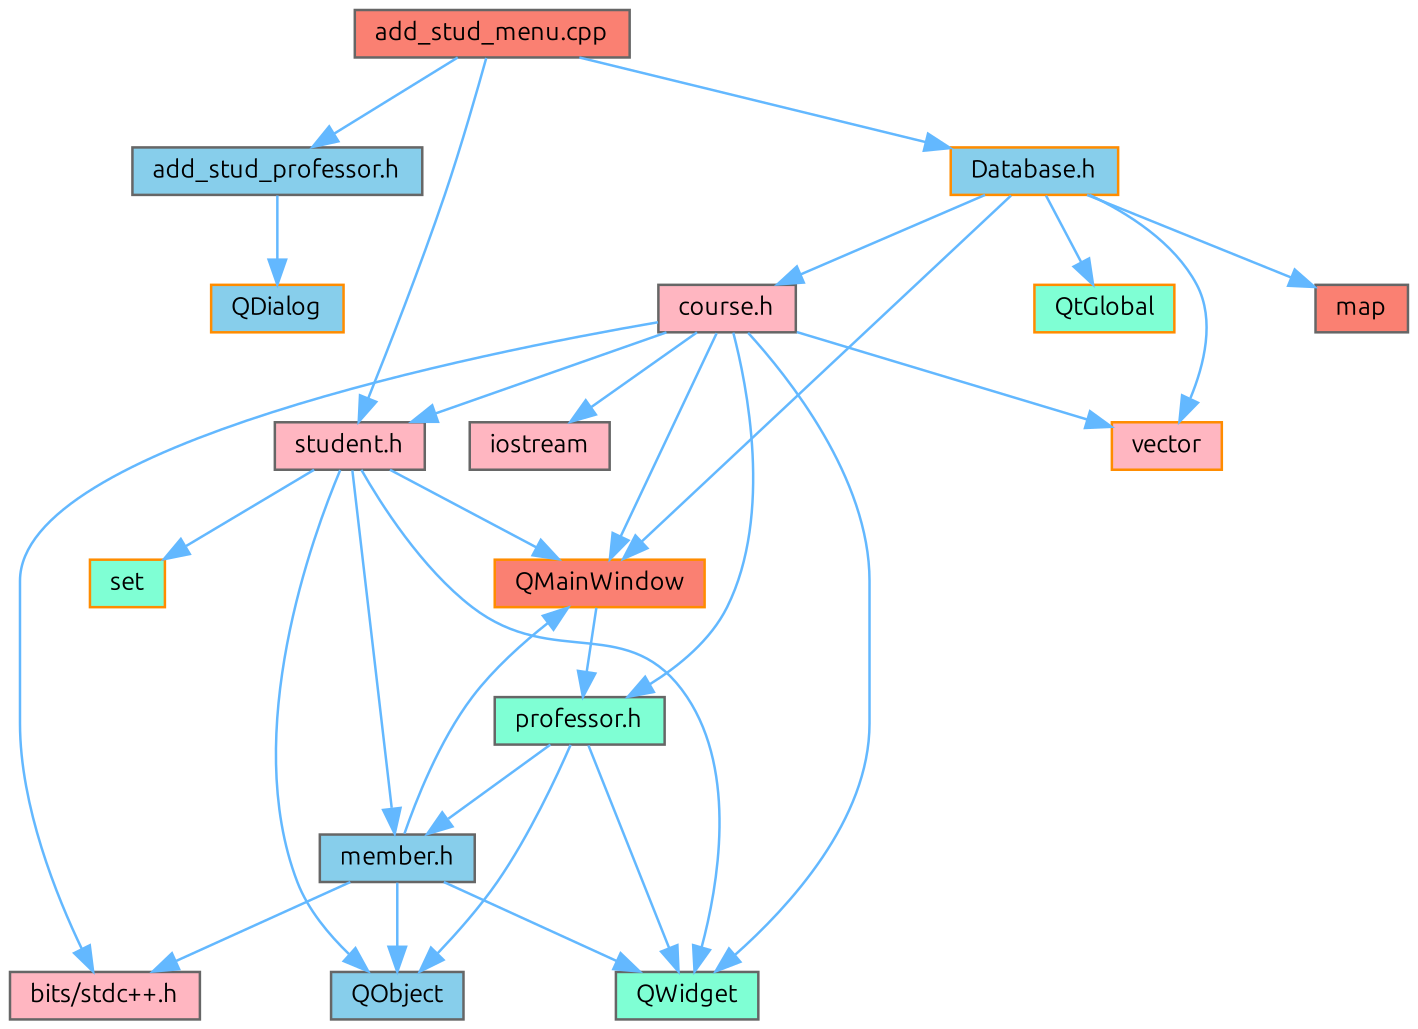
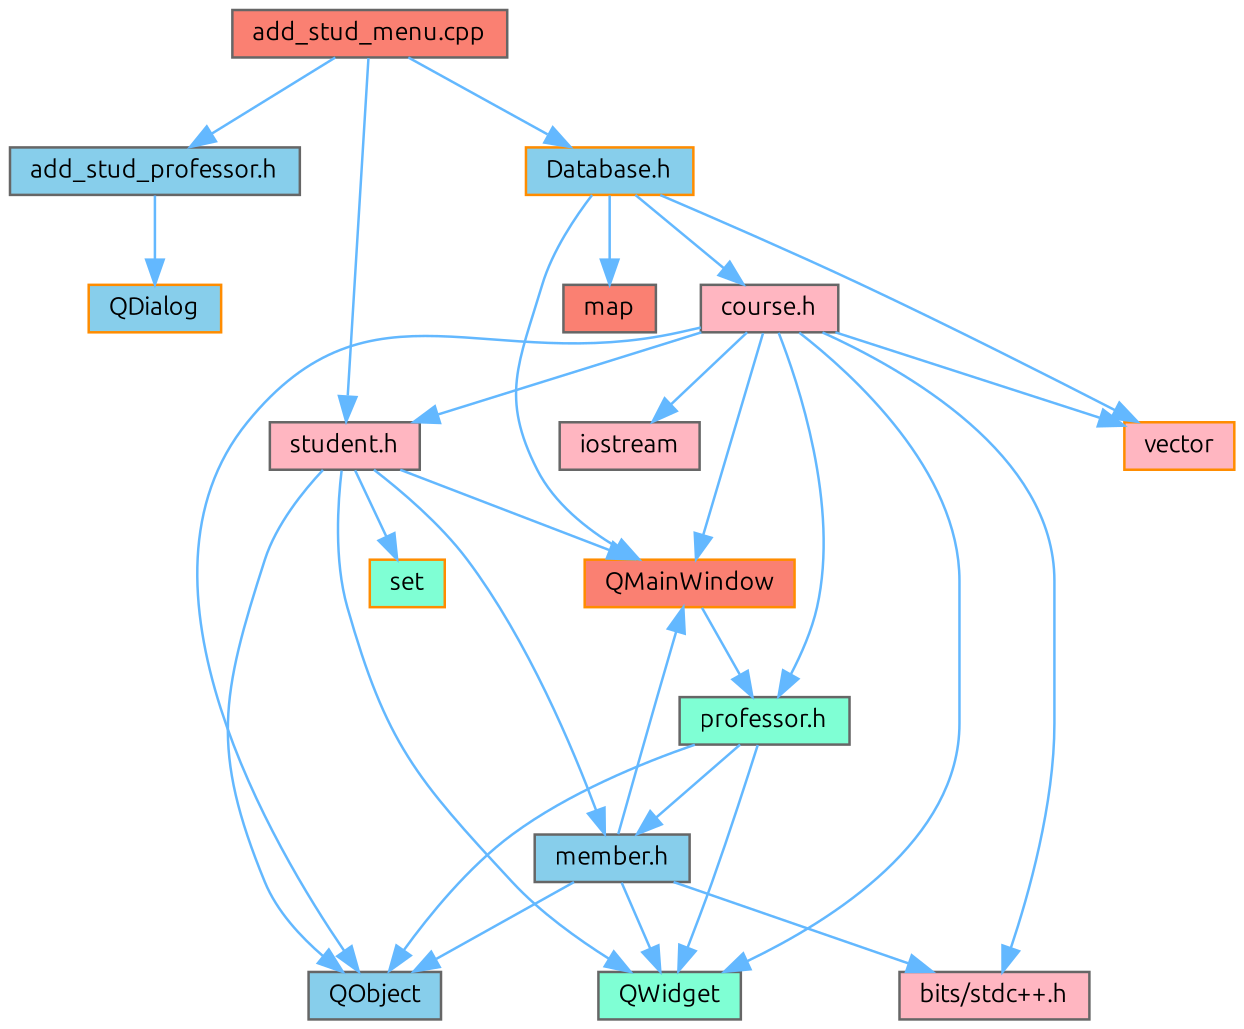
node "QtGlobal": removed
edge "course.h" -> "QObject": added
